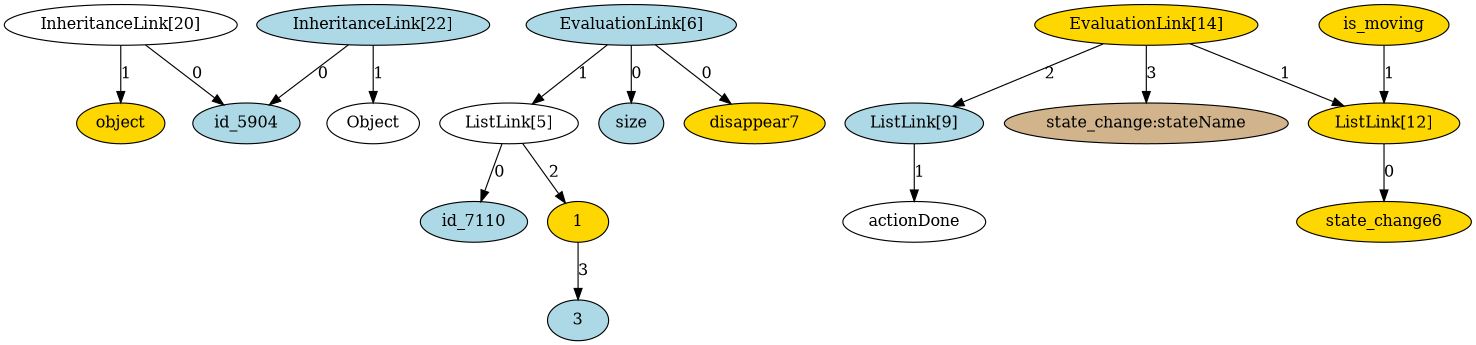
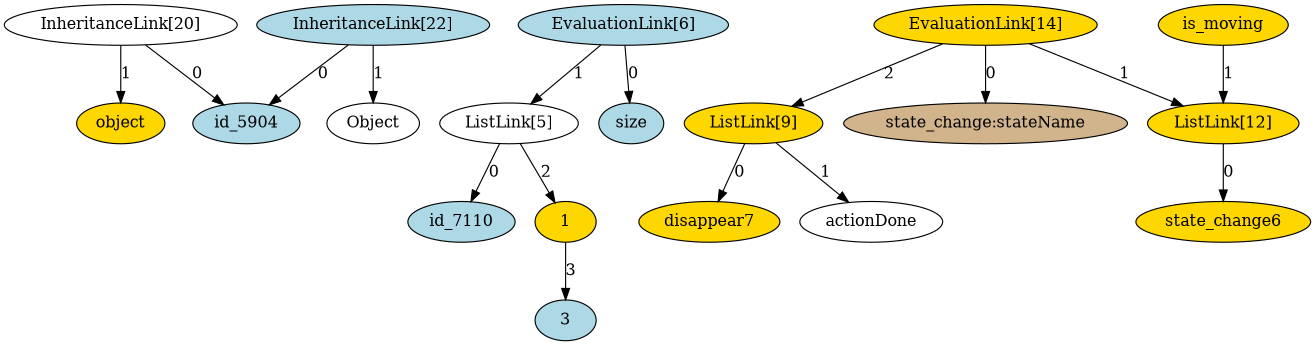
edge "EvaluationLink[6]" -> "disappear7": now "ListLink[9]" -> "disappear7"
edge "EvaluationLink[14]" -> "state_change:stateName": label "3" -> "0"
node "ListLink[9]": fillcolor lightblue -> gold
